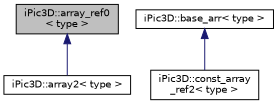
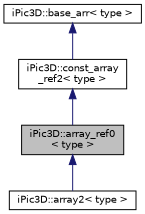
edge "iPic3D::array_ref0 < type >" -> "iPic3D::const_array _ref2< type >": added
